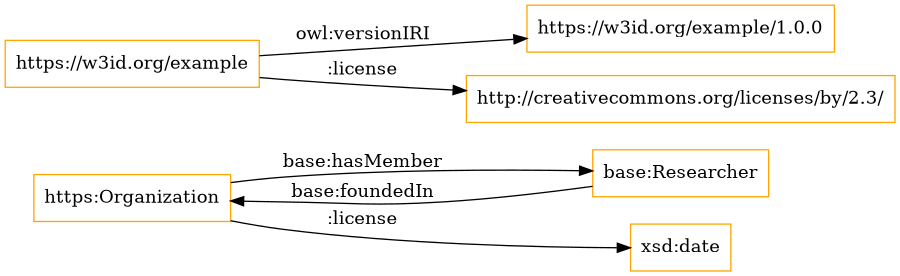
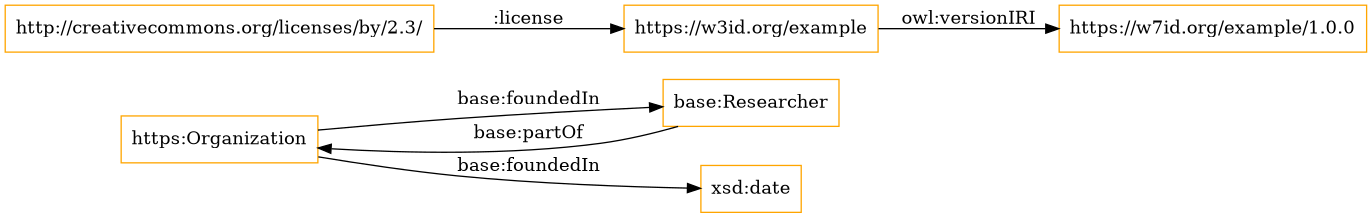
node "https://w3id.org/example/1.0.0": label "https://w3id.org/example/1.0.0" -> "https://w7id.org/example/1.0.0"
edge "https://w3id.org/example" -> "http://creativecommons.org/licenses/by/2.3/": reversed
edge "https:Organization" -> "base:Researcher": label "base:hasMember" -> "base:foundedIn"
edge "base:Researcher" -> "https:Organization": label "base:foundedIn" -> "base:partOf"
edge "https:Organization" -> "xsd:date": label ":license" -> "base:foundedIn"
